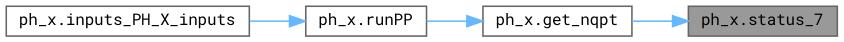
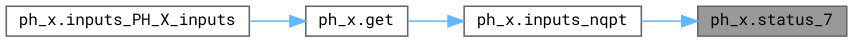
node "ph_x.runPP": label "ph_x.runPP" -> "ph_x.get"
node "ph_x.get_nqpt": label "ph_x.get_nqpt" -> "ph_x.inputs_nqpt"
